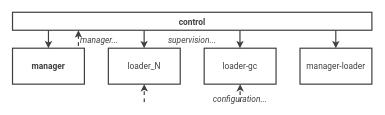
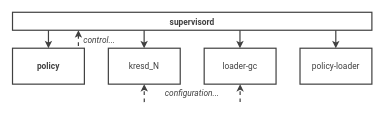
node "control": label "control" -> "supervisord"
node "supervision...": removed
node "manager...": label "manager..." -> "control..."
node "manager": label "manager" -> "policy"
node "loader_N": label "loader_N" -> "kresd_N"
node "manager-loader": label "manager-loader" -> "policy-loader"
node "configuration...": moved (240, 99) -> (192, 93)
